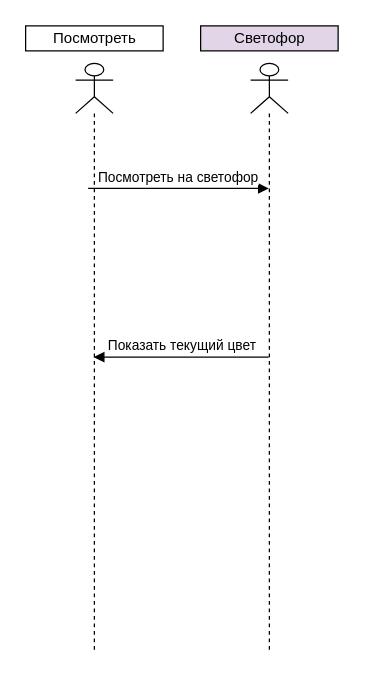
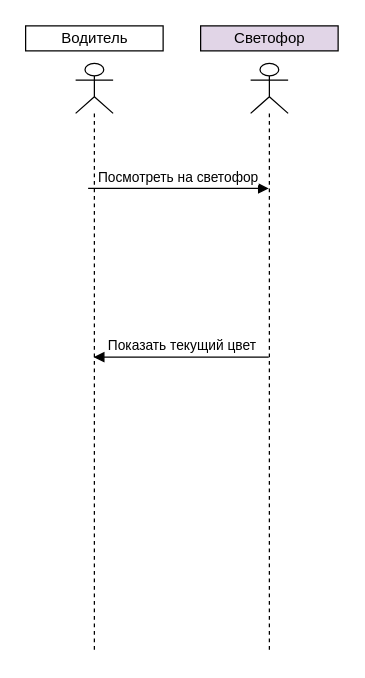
node "Посмотреть": label "Посмотреть" -> "Водитель"
